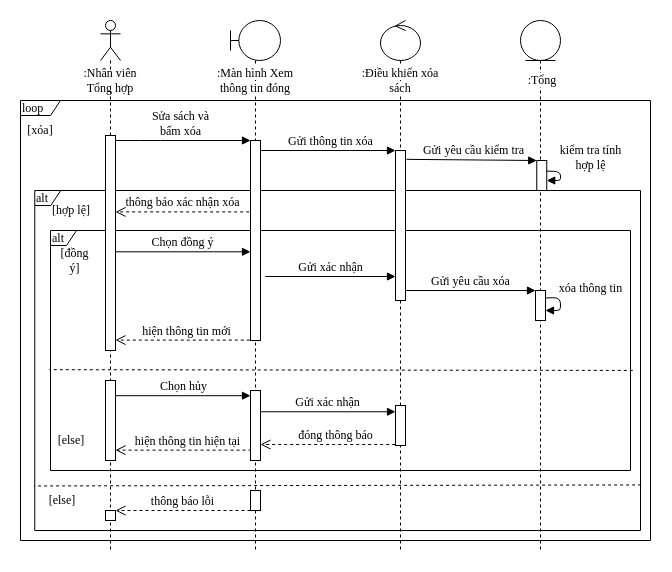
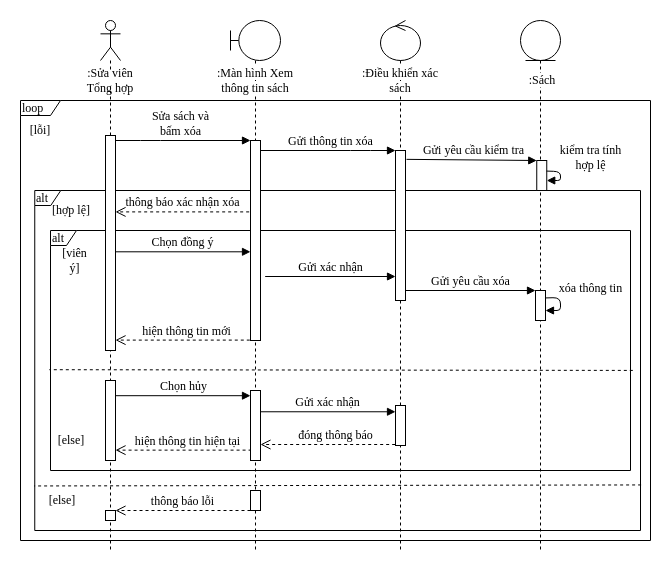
node ":Nhân viên Tổng hợp": label ":Nhân viên Tổng hợp" -> ":Sửa viên Tổng hợp"
node ":Màn hình Xem thông tin đóng": label ":Màn hình Xem thông tin đóng" -> ":Màn hình Xem thông tin sách"
node ":Điều khiển xóa sách": label ":Điều khiển xóa sách" -> ":Điều khiển xác sách"
node ":Tổng": label ":Tổng" -> ":Sách"
node "[xóa]": label "[xóa]" -> "[lỗi]"
node "[đồng ý]": label "[đồng ý]" -> "[viên ý]"
